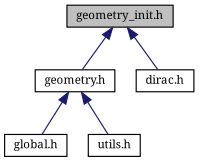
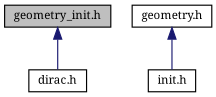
edge "geometry.h" -> "geometry_init.h": removed
node "global.h": label "global.h" -> "init.h"
node "utils.h": removed
